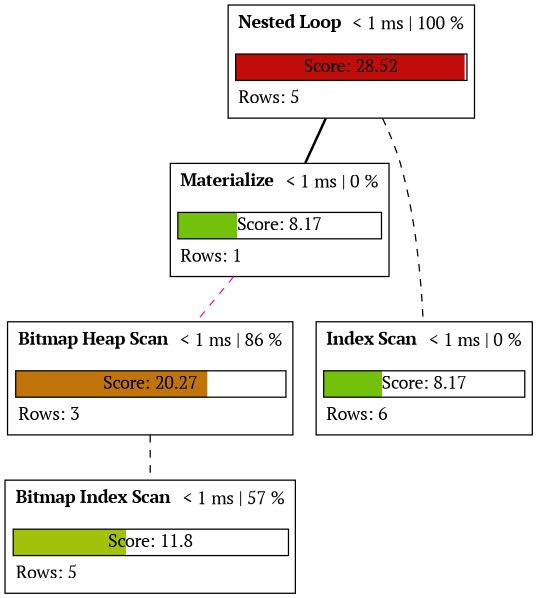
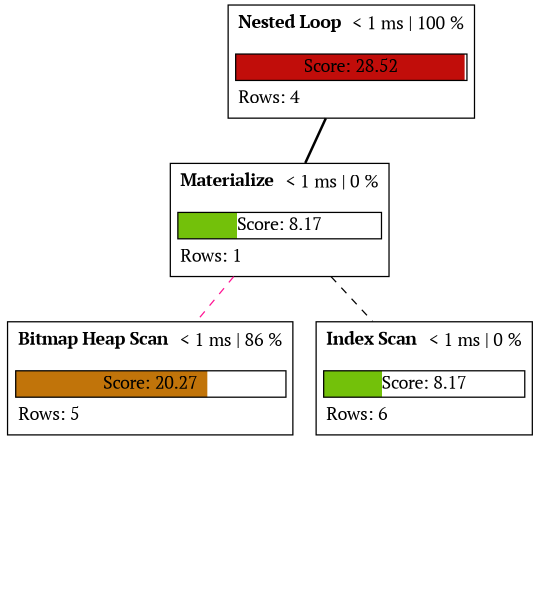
node "Nested Loop": text "Rows: 5" -> "Rows: 4"
edge "Nested Loop" -- "Index Scan": now "Materialize" -- "Index Scan"
node "Bitmap Heap Scan": text "Rows: 3" -> "Rows: 5"
node "Bitmap Index Scan": removed
